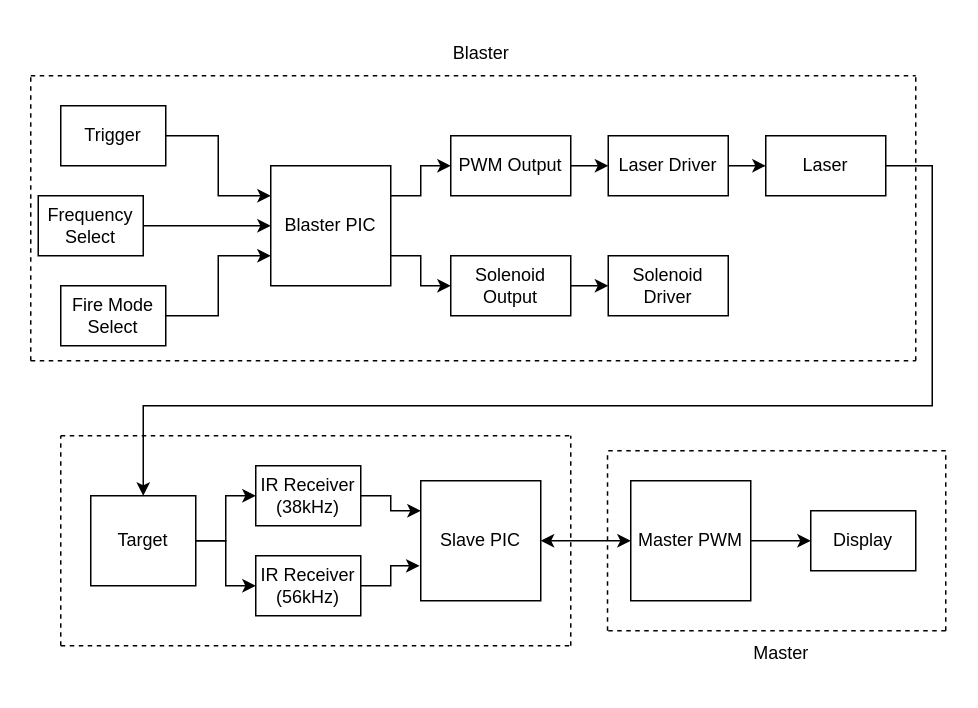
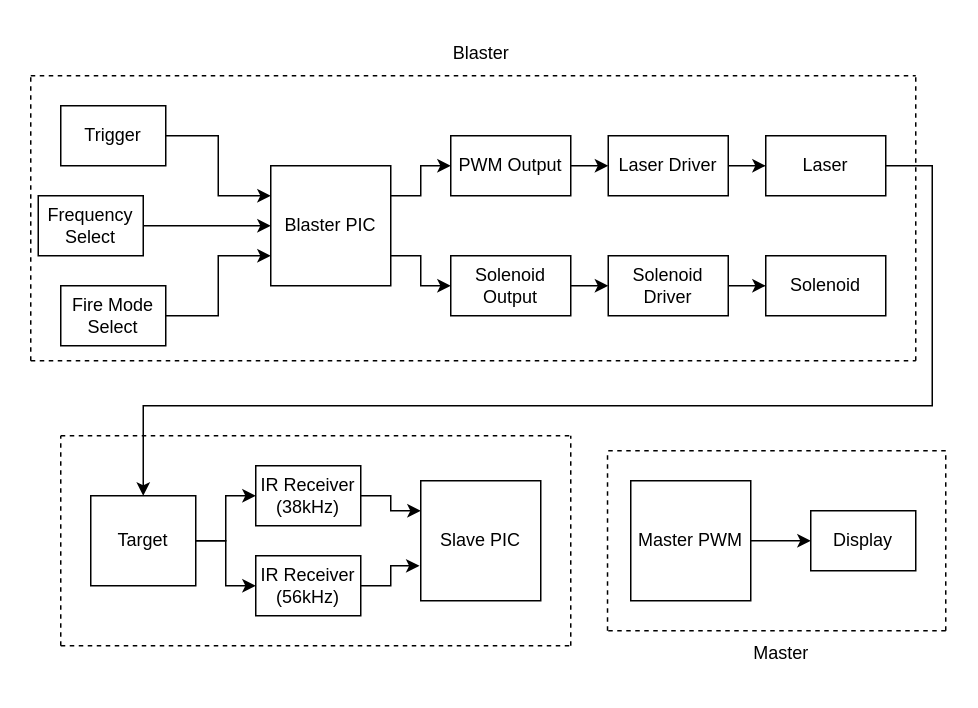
edge "Solenoid Driver" -> "Solenoid": added
node "Solenoid": added
edge "Slave PIC" -- "Master PWM": removed
